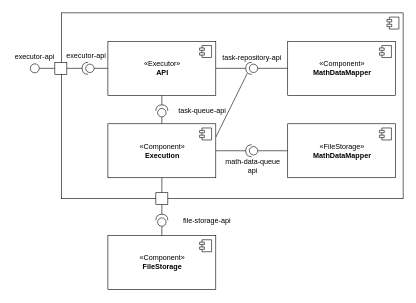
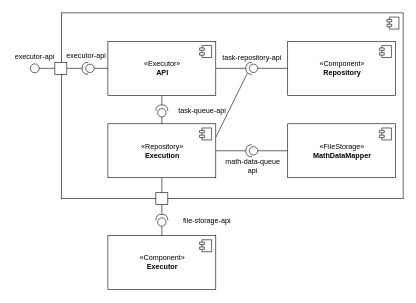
node "«Component» MathDataMapper": label "«Component» MathDataMapper" -> "«Component» Repository"
node "«Component» Execution": label "«Component» Execution" -> "«Repository» Execution"
node "«Component» FileStorage": label "«Component» FileStorage" -> "«Component» Executor"
